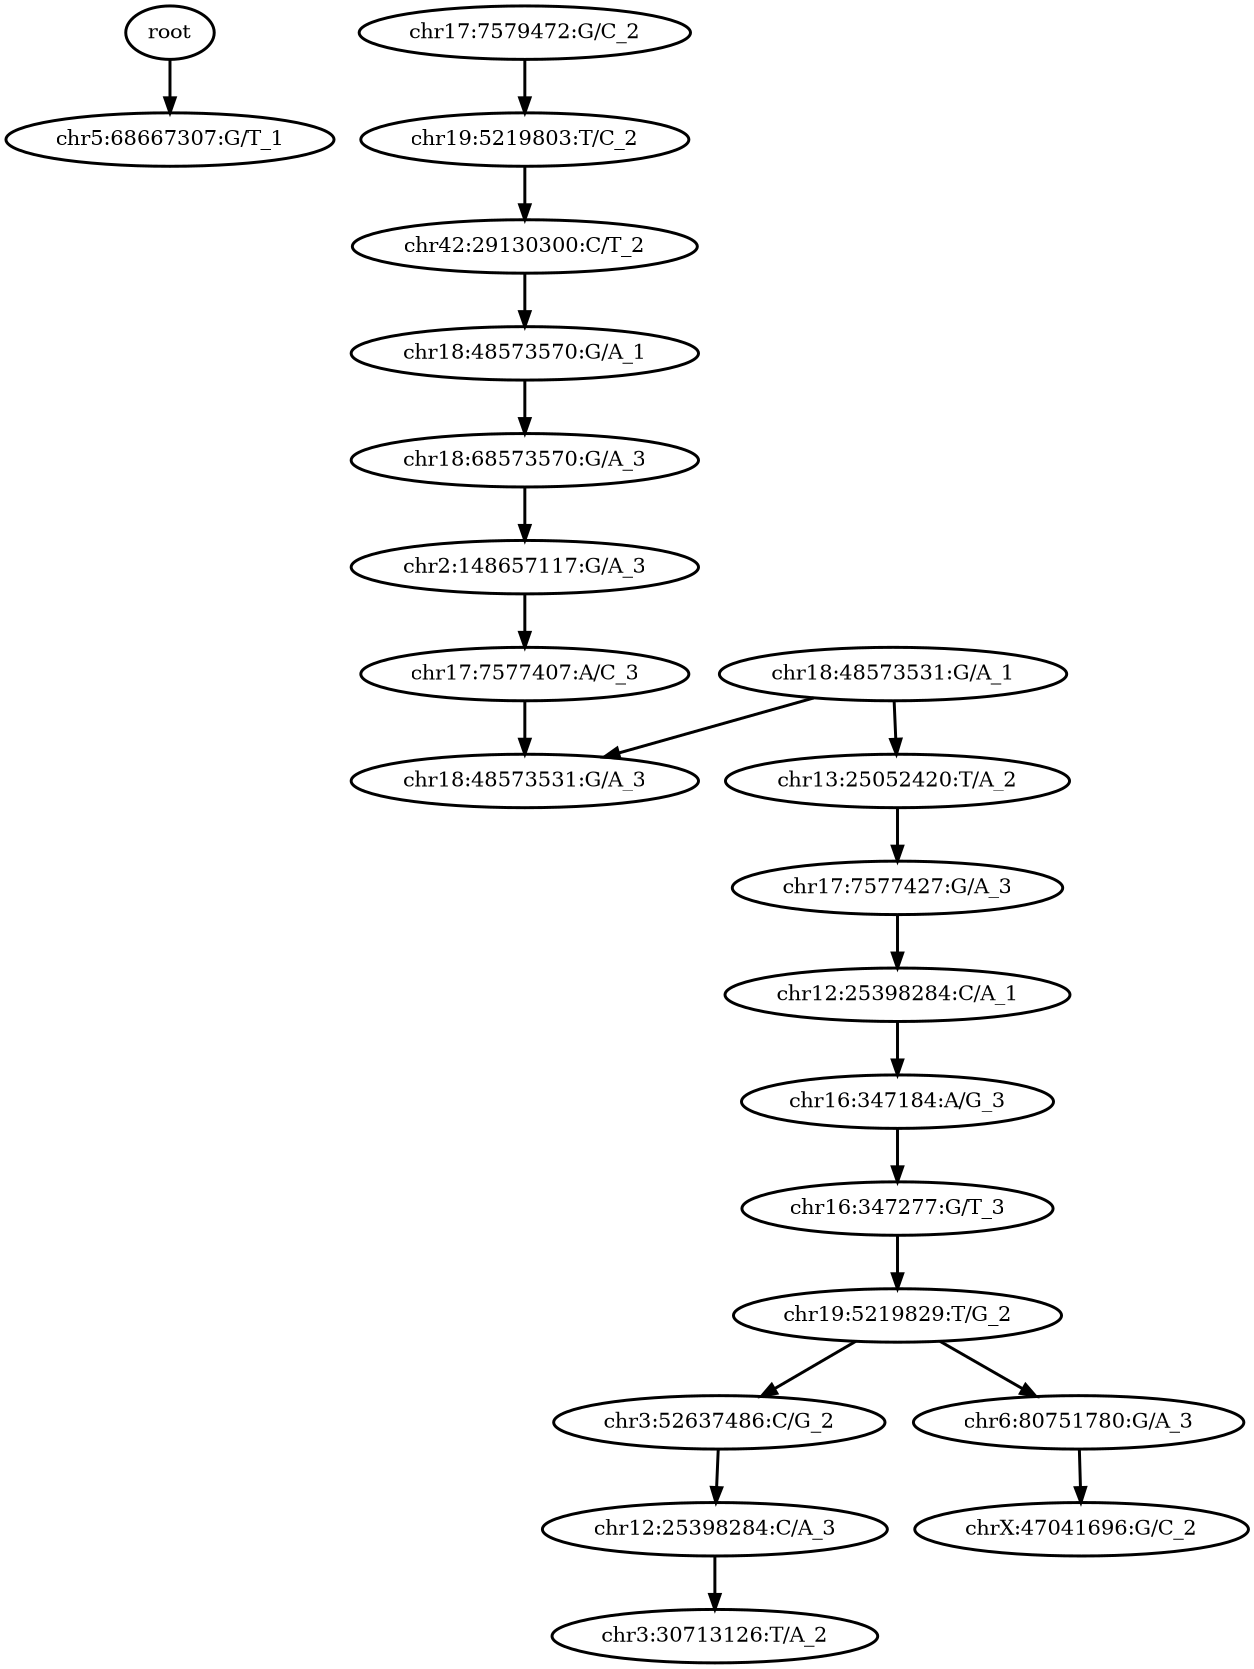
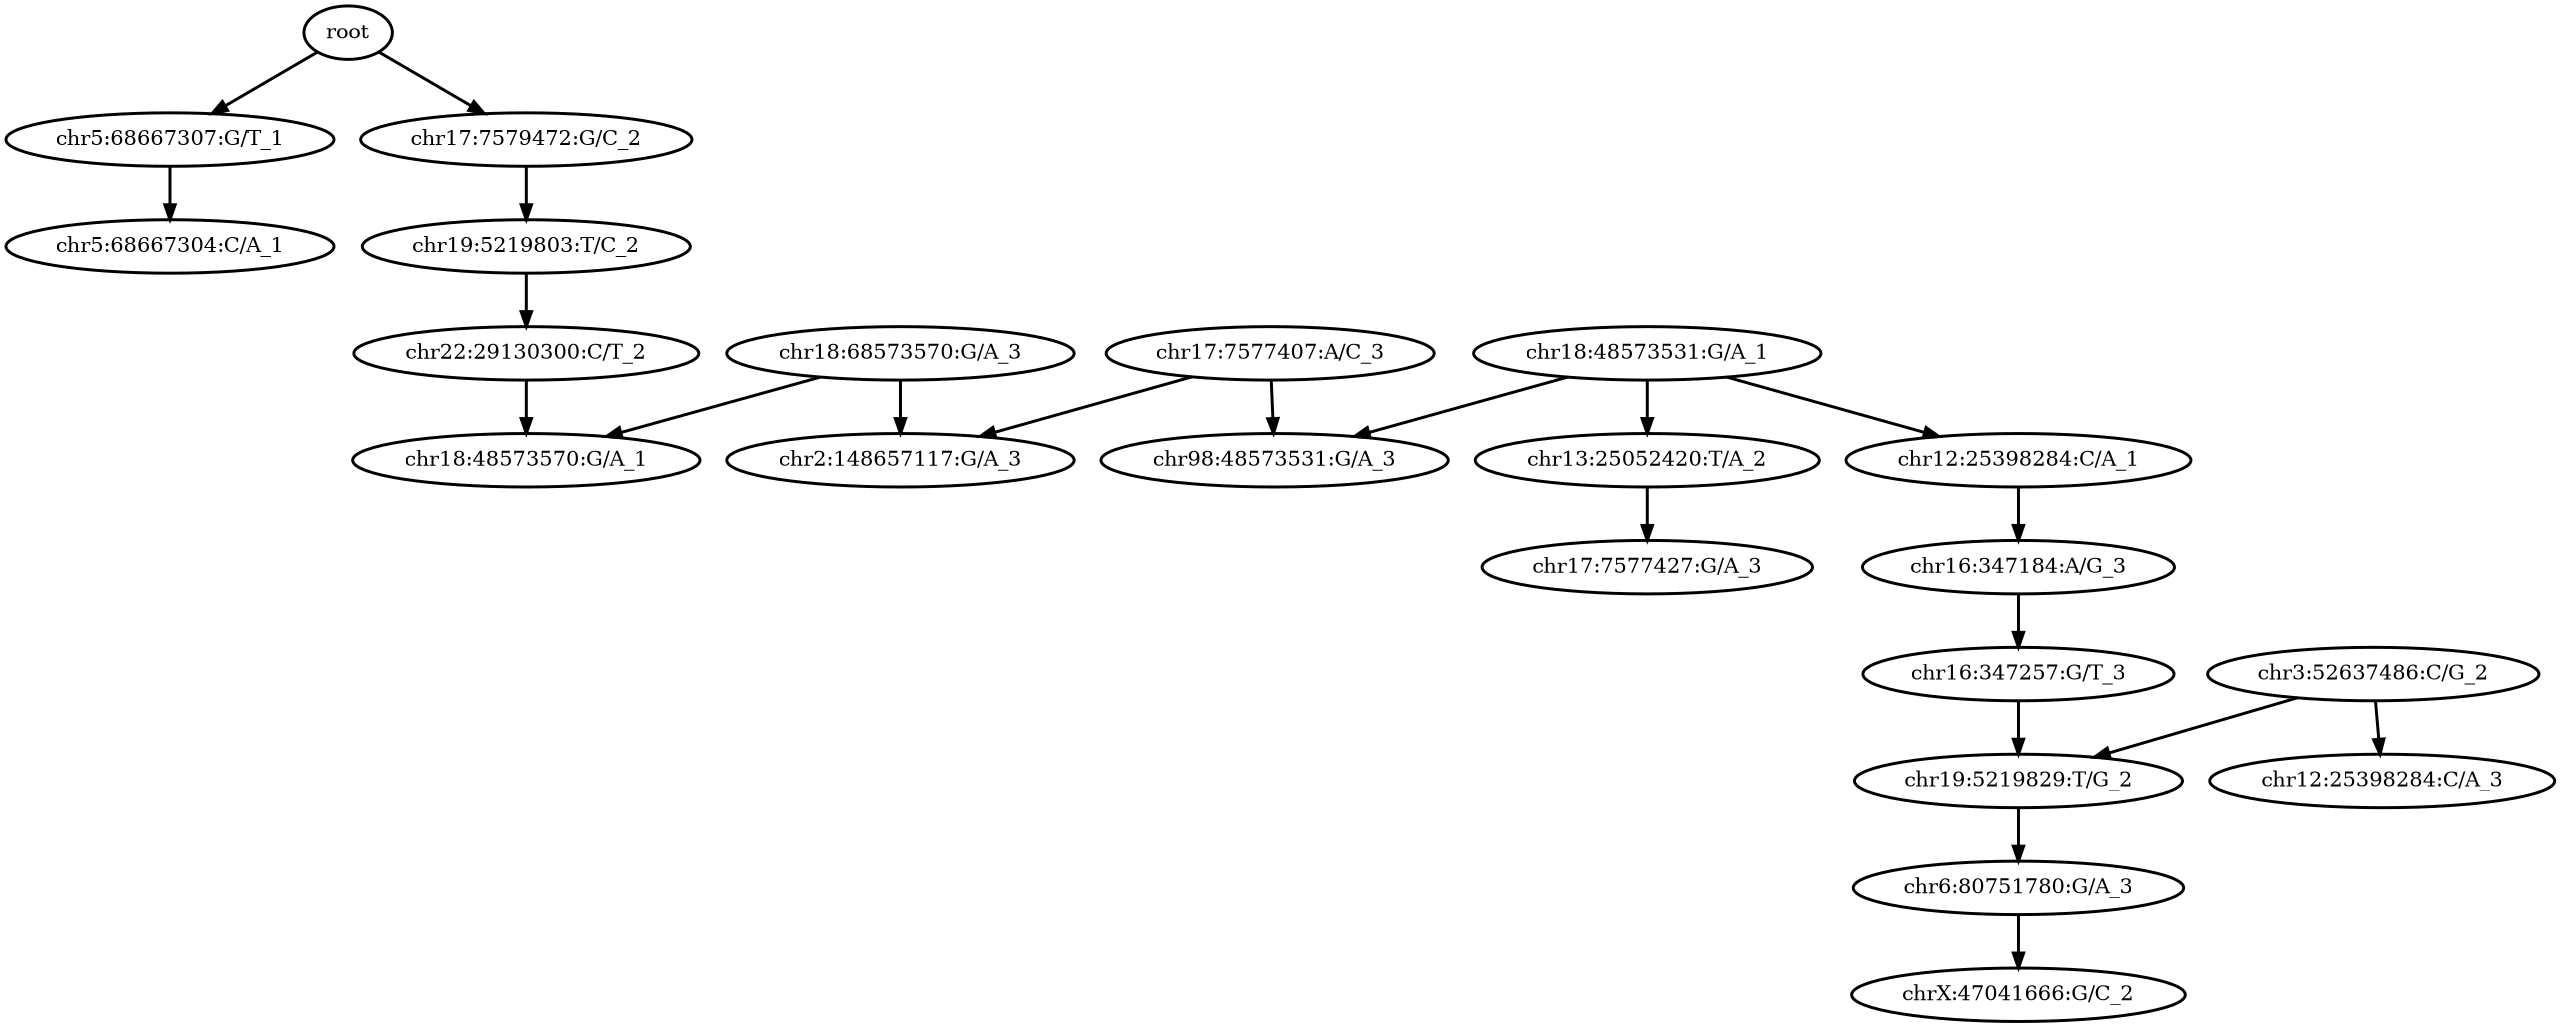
edge "root" -> "chr17:7579472:G/C_2": added
node "chr5:68667304:C/A_1": added
node "chr42:29130300:C/T_2": label "chr42:29130300:C/T_2" -> "chr22:29130300:C/T_2"
edge "chr18:48573570:G/A_1" -> "chr18:68573570:G/A_3": reversed
edge "chr2:148657117:G/A_3" -> "chr17:7577407:A/C_3": reversed
node "chr18:48573531:G/A_3": label "chr18:48573531:G/A_3" -> "chr98:48573531:G/A_3"
edge "chr17:7577427:G/A_3" -> "chr12:25398284:C/A_1": now "chr18:48573531:G/A_1" -> "chr12:25398284:C/A_1"
node "chr16:347277:G/T_3": label "chr16:347277:G/T_3" -> "chr16:347257:G/T_3"
edge "chr19:5219829:T/G_2" -> "chr3:52637486:C/G_2": reversed
node "chrX:47041696:G/C_2": label "chrX:47041696:G/C_2" -> "chrX:47041666:G/C_2"
node "chr3:30713126:T/A_2": removed
